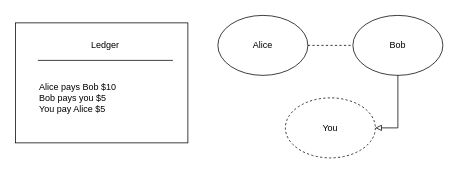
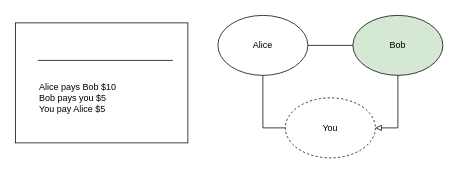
node "Ledger": removed
edge "Alice" -- "Bob": style dashed -> solid
node "Bob": fillcolor #ffffff -> #d5e8d4
edge "Alice" -- "You": added
